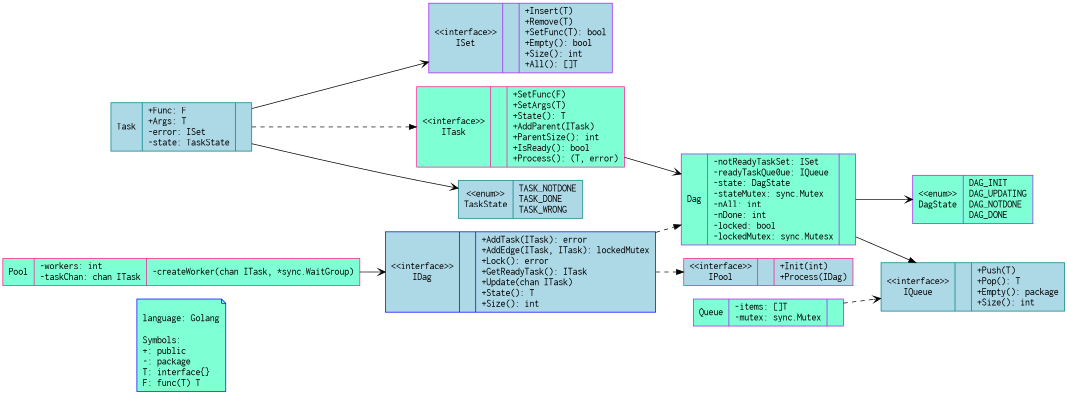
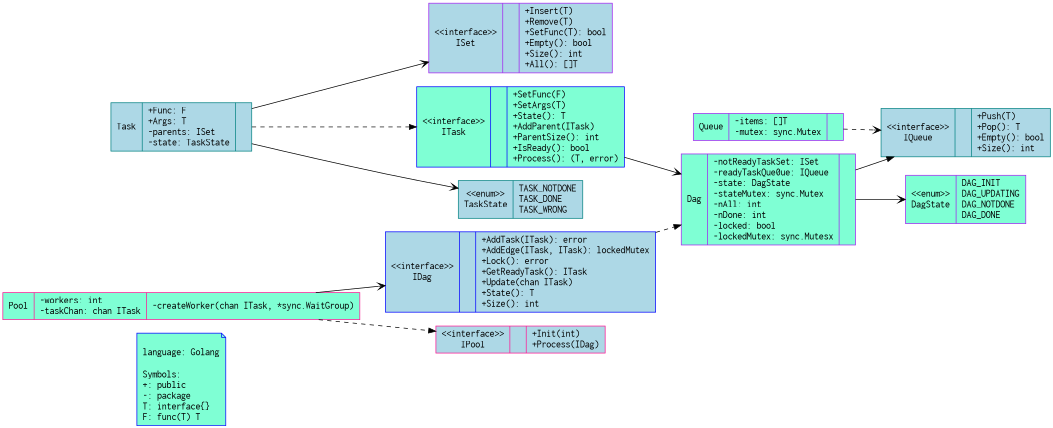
node "ITask": color deeppink -> blue
node "Task": text "-error: ISet" -> "-parents: ISet"
edge "IDag" -> "IPool": now "Pool" -> "IPool"
node "IQueue": text "+Empty(): package" -> "+Empty(): bool"
